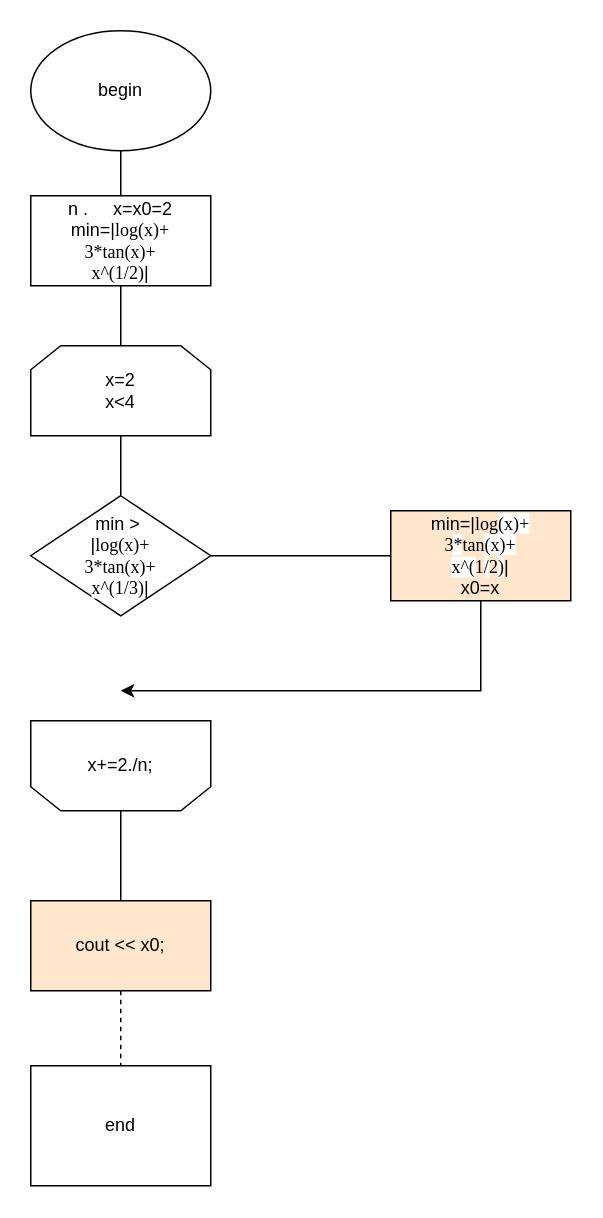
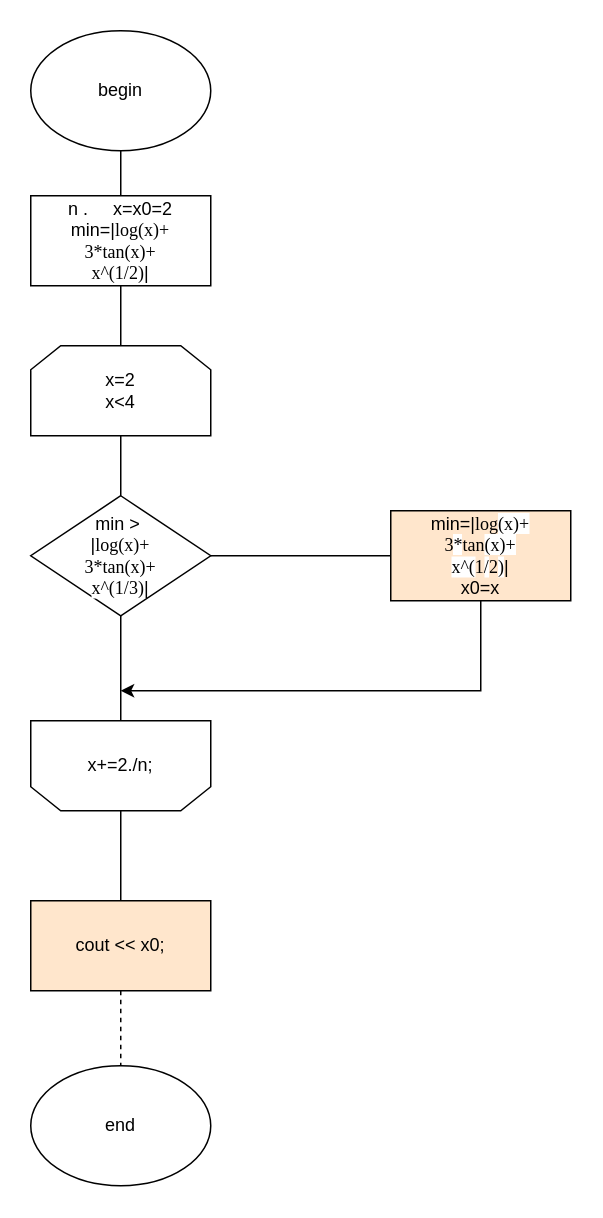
edge "min > |log(x)+ 3*tan(x)+ x^(1/3)|" -- "x+=2./n;": added
node "end": shape rectangle -> ellipse
